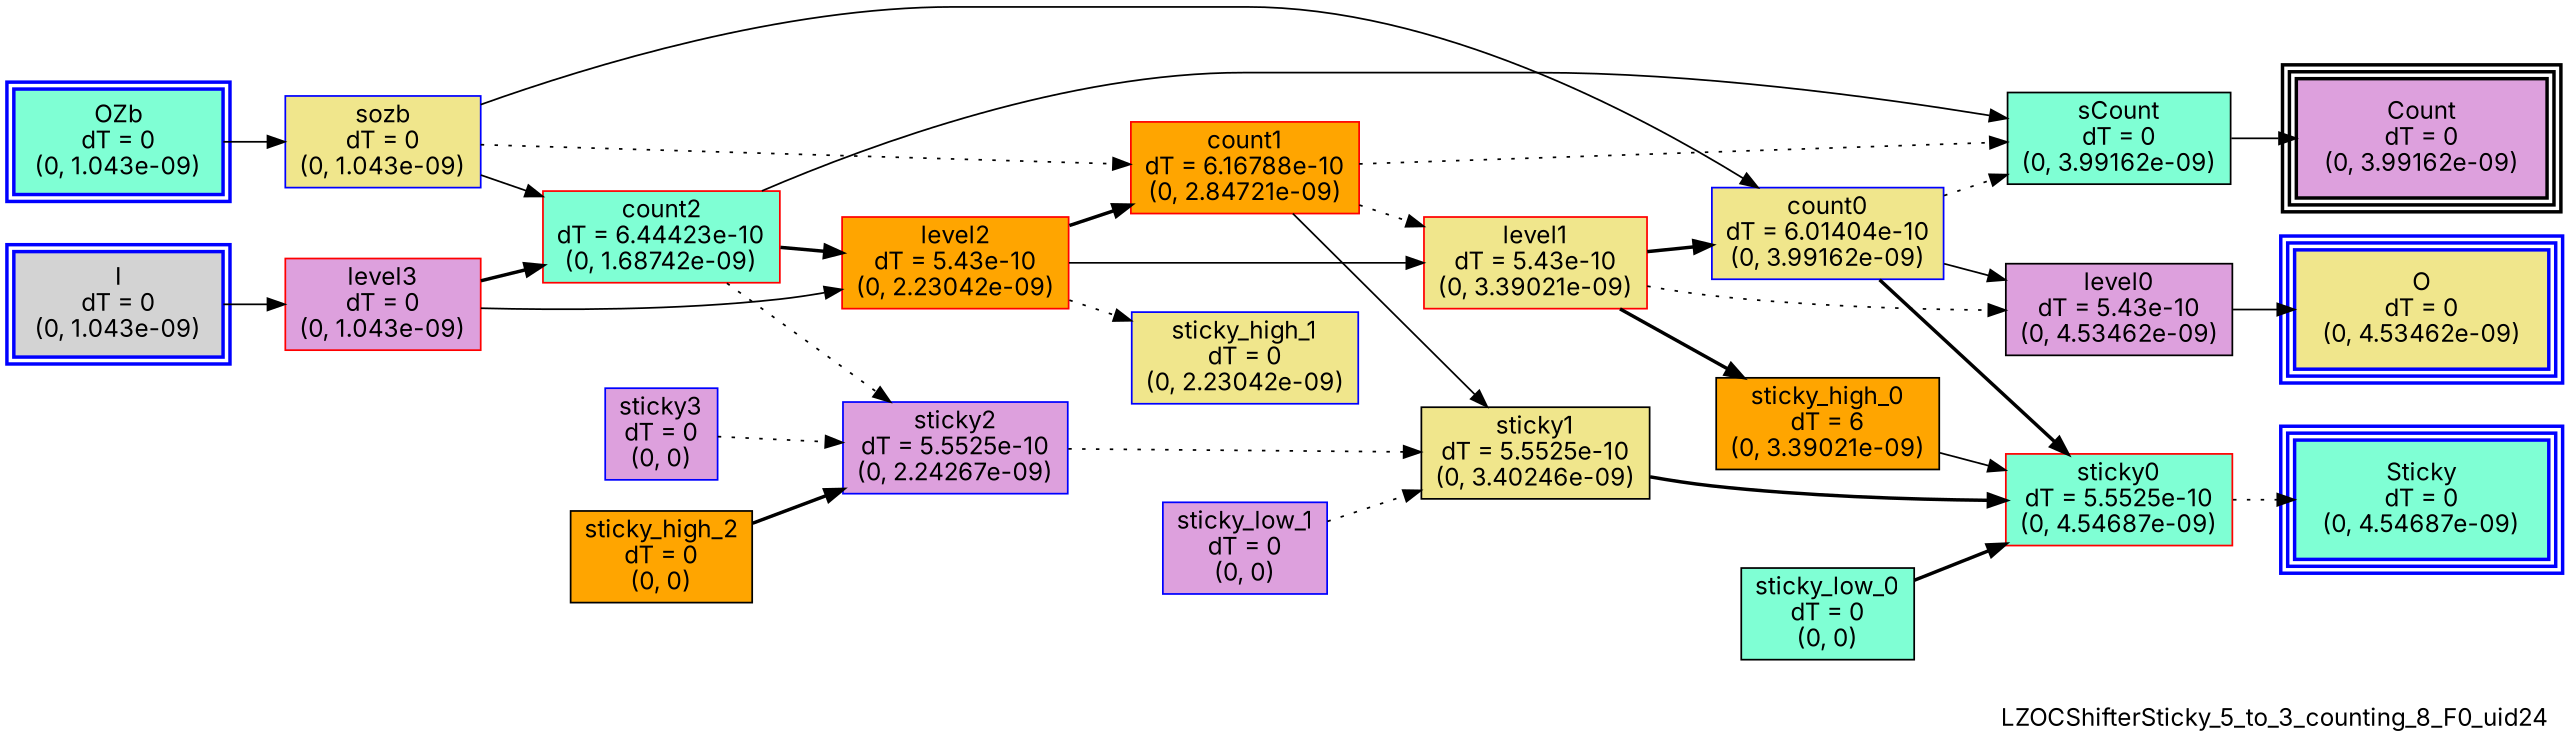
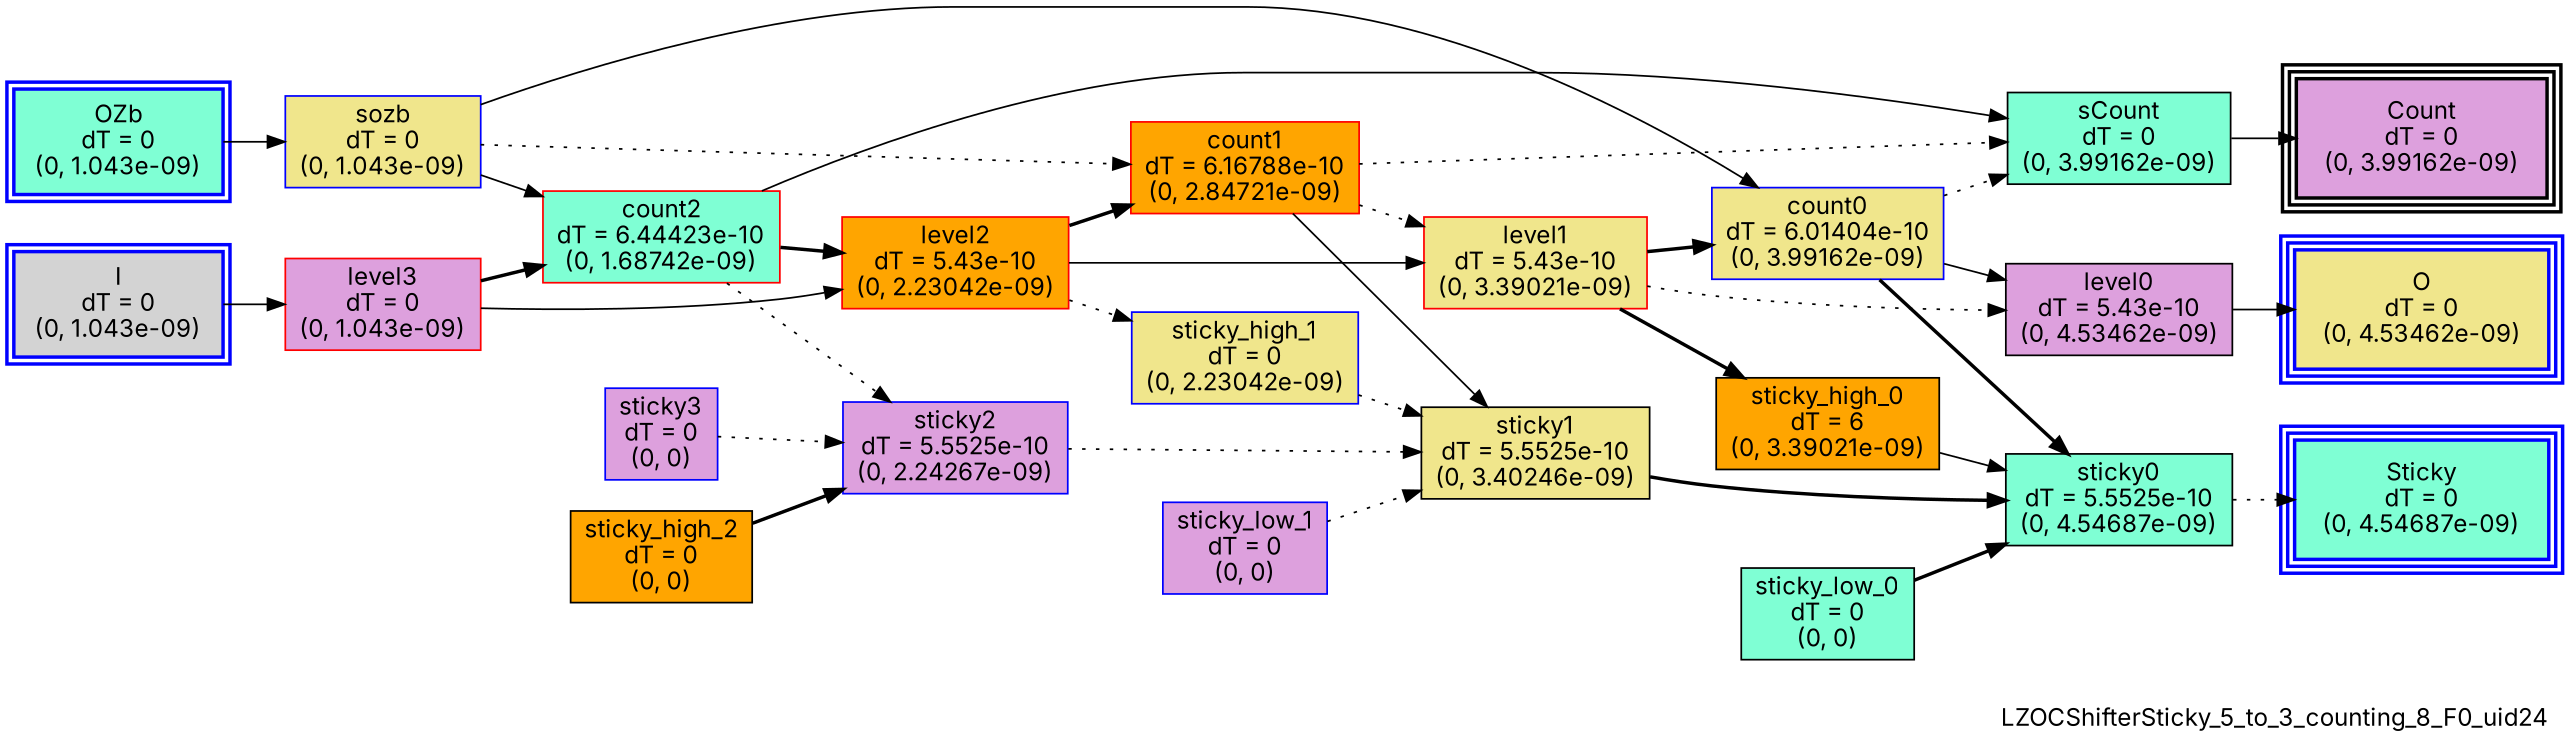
edge "sticky_high_1 dT = 0 (0, 2.23042e-09)" -> "sticky1 dT = 5.5525e-10 (0, 3.40246e-09)": added
node "sticky0 dT = 5.5525e-10 (0, 4.54687e-09)": color red -> black
